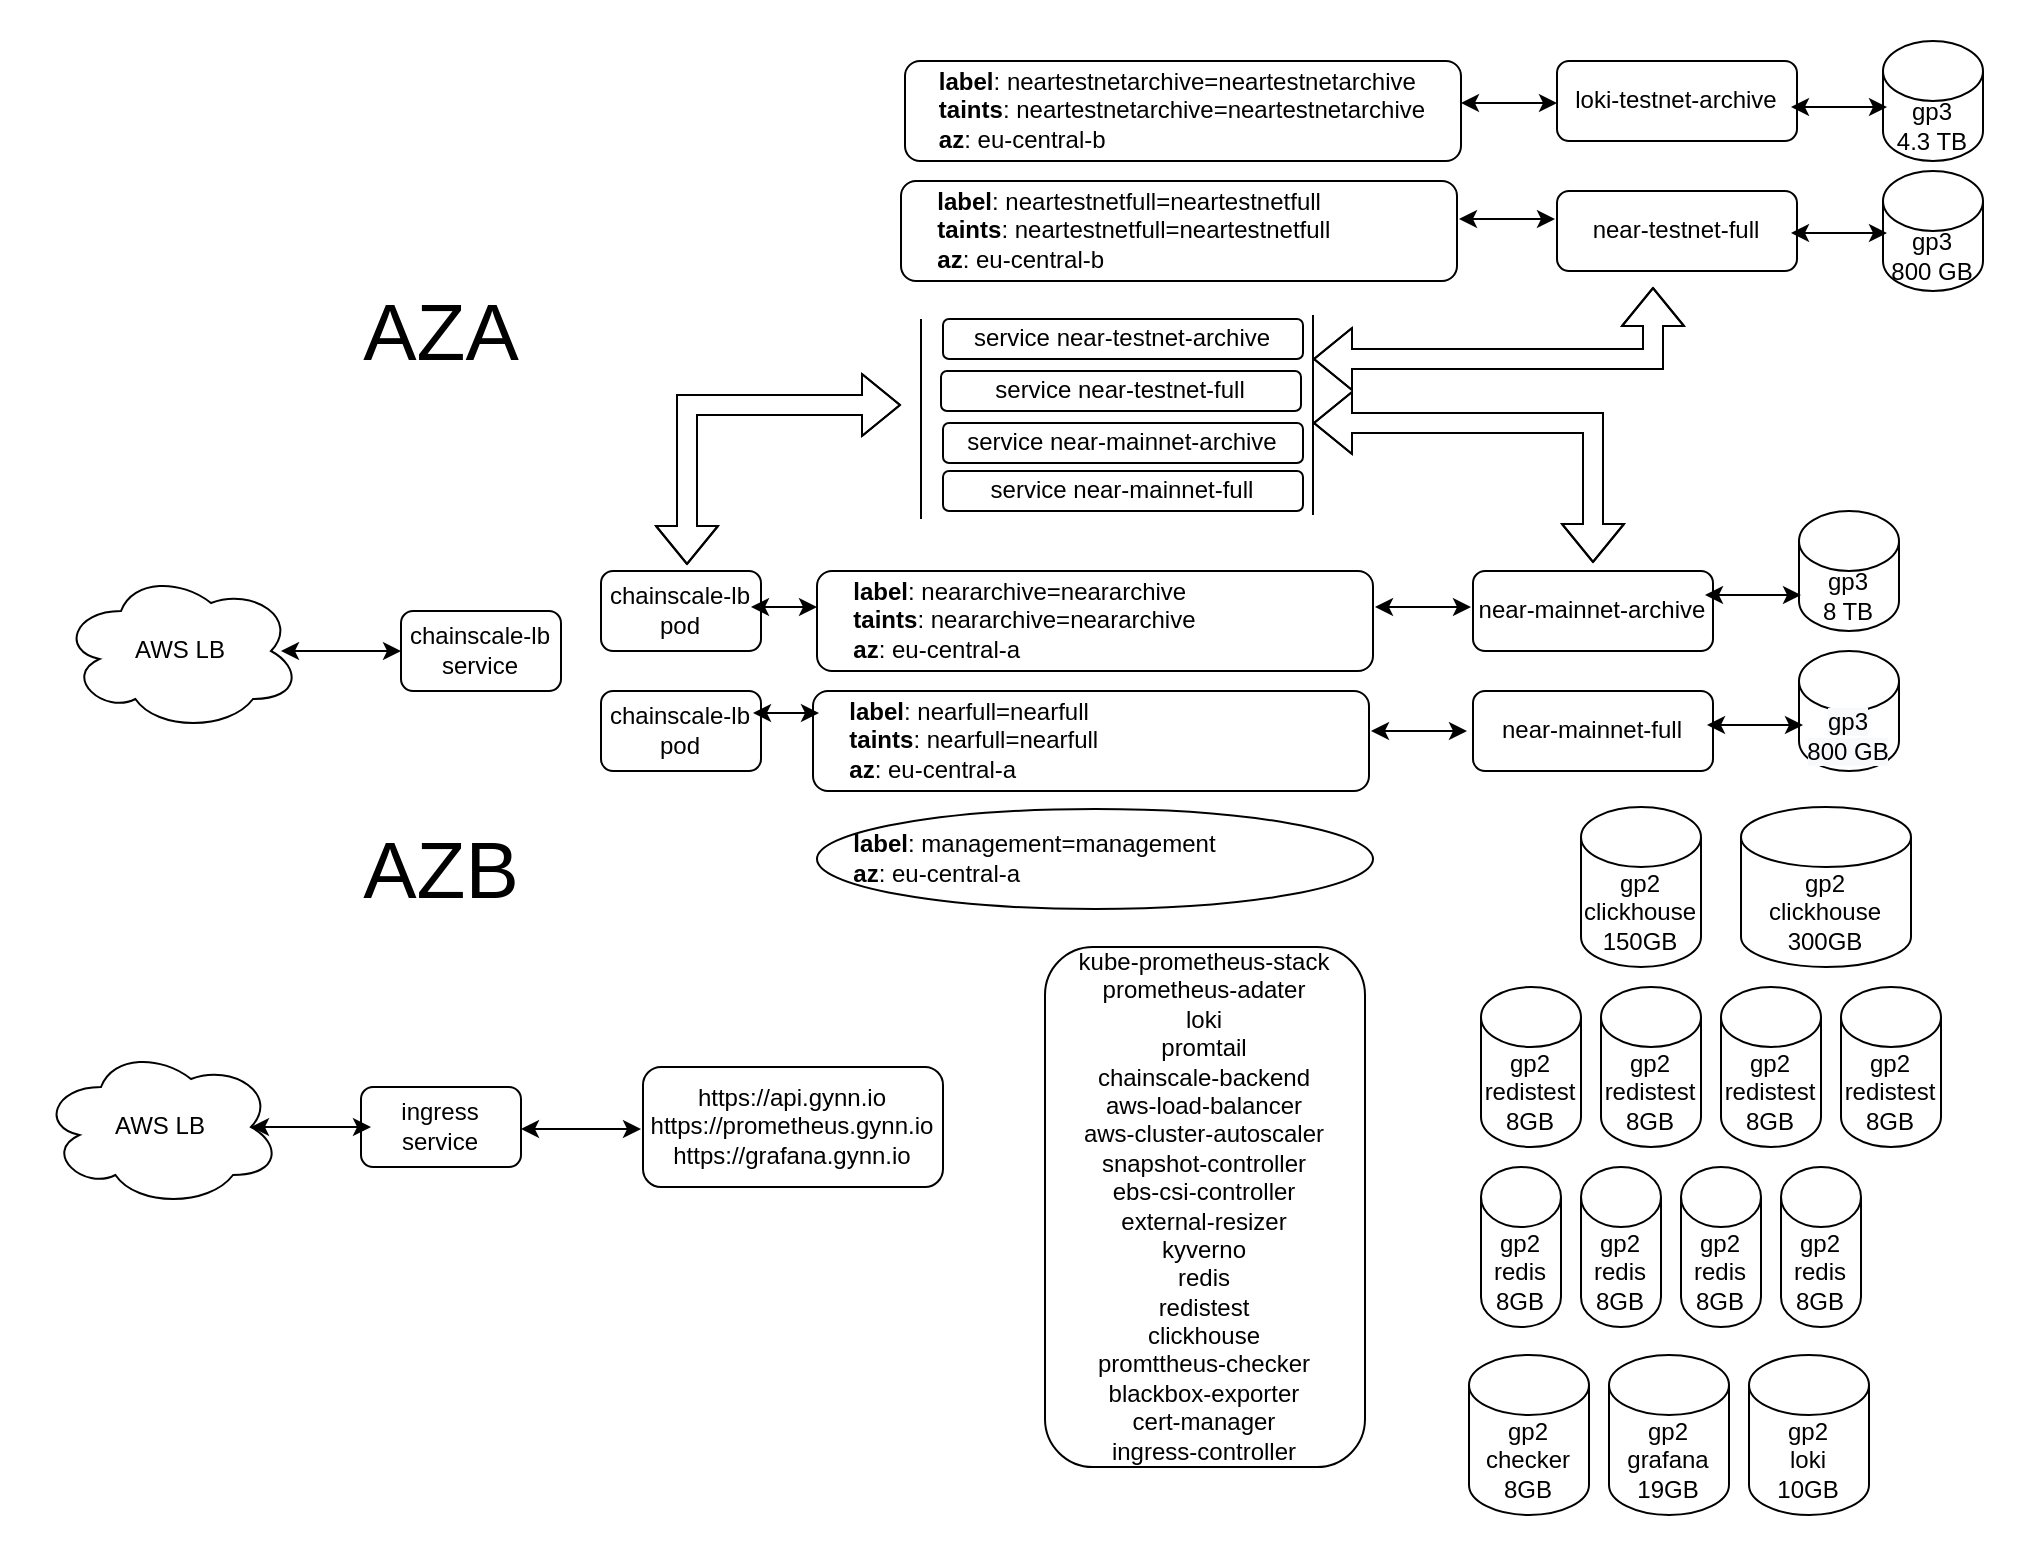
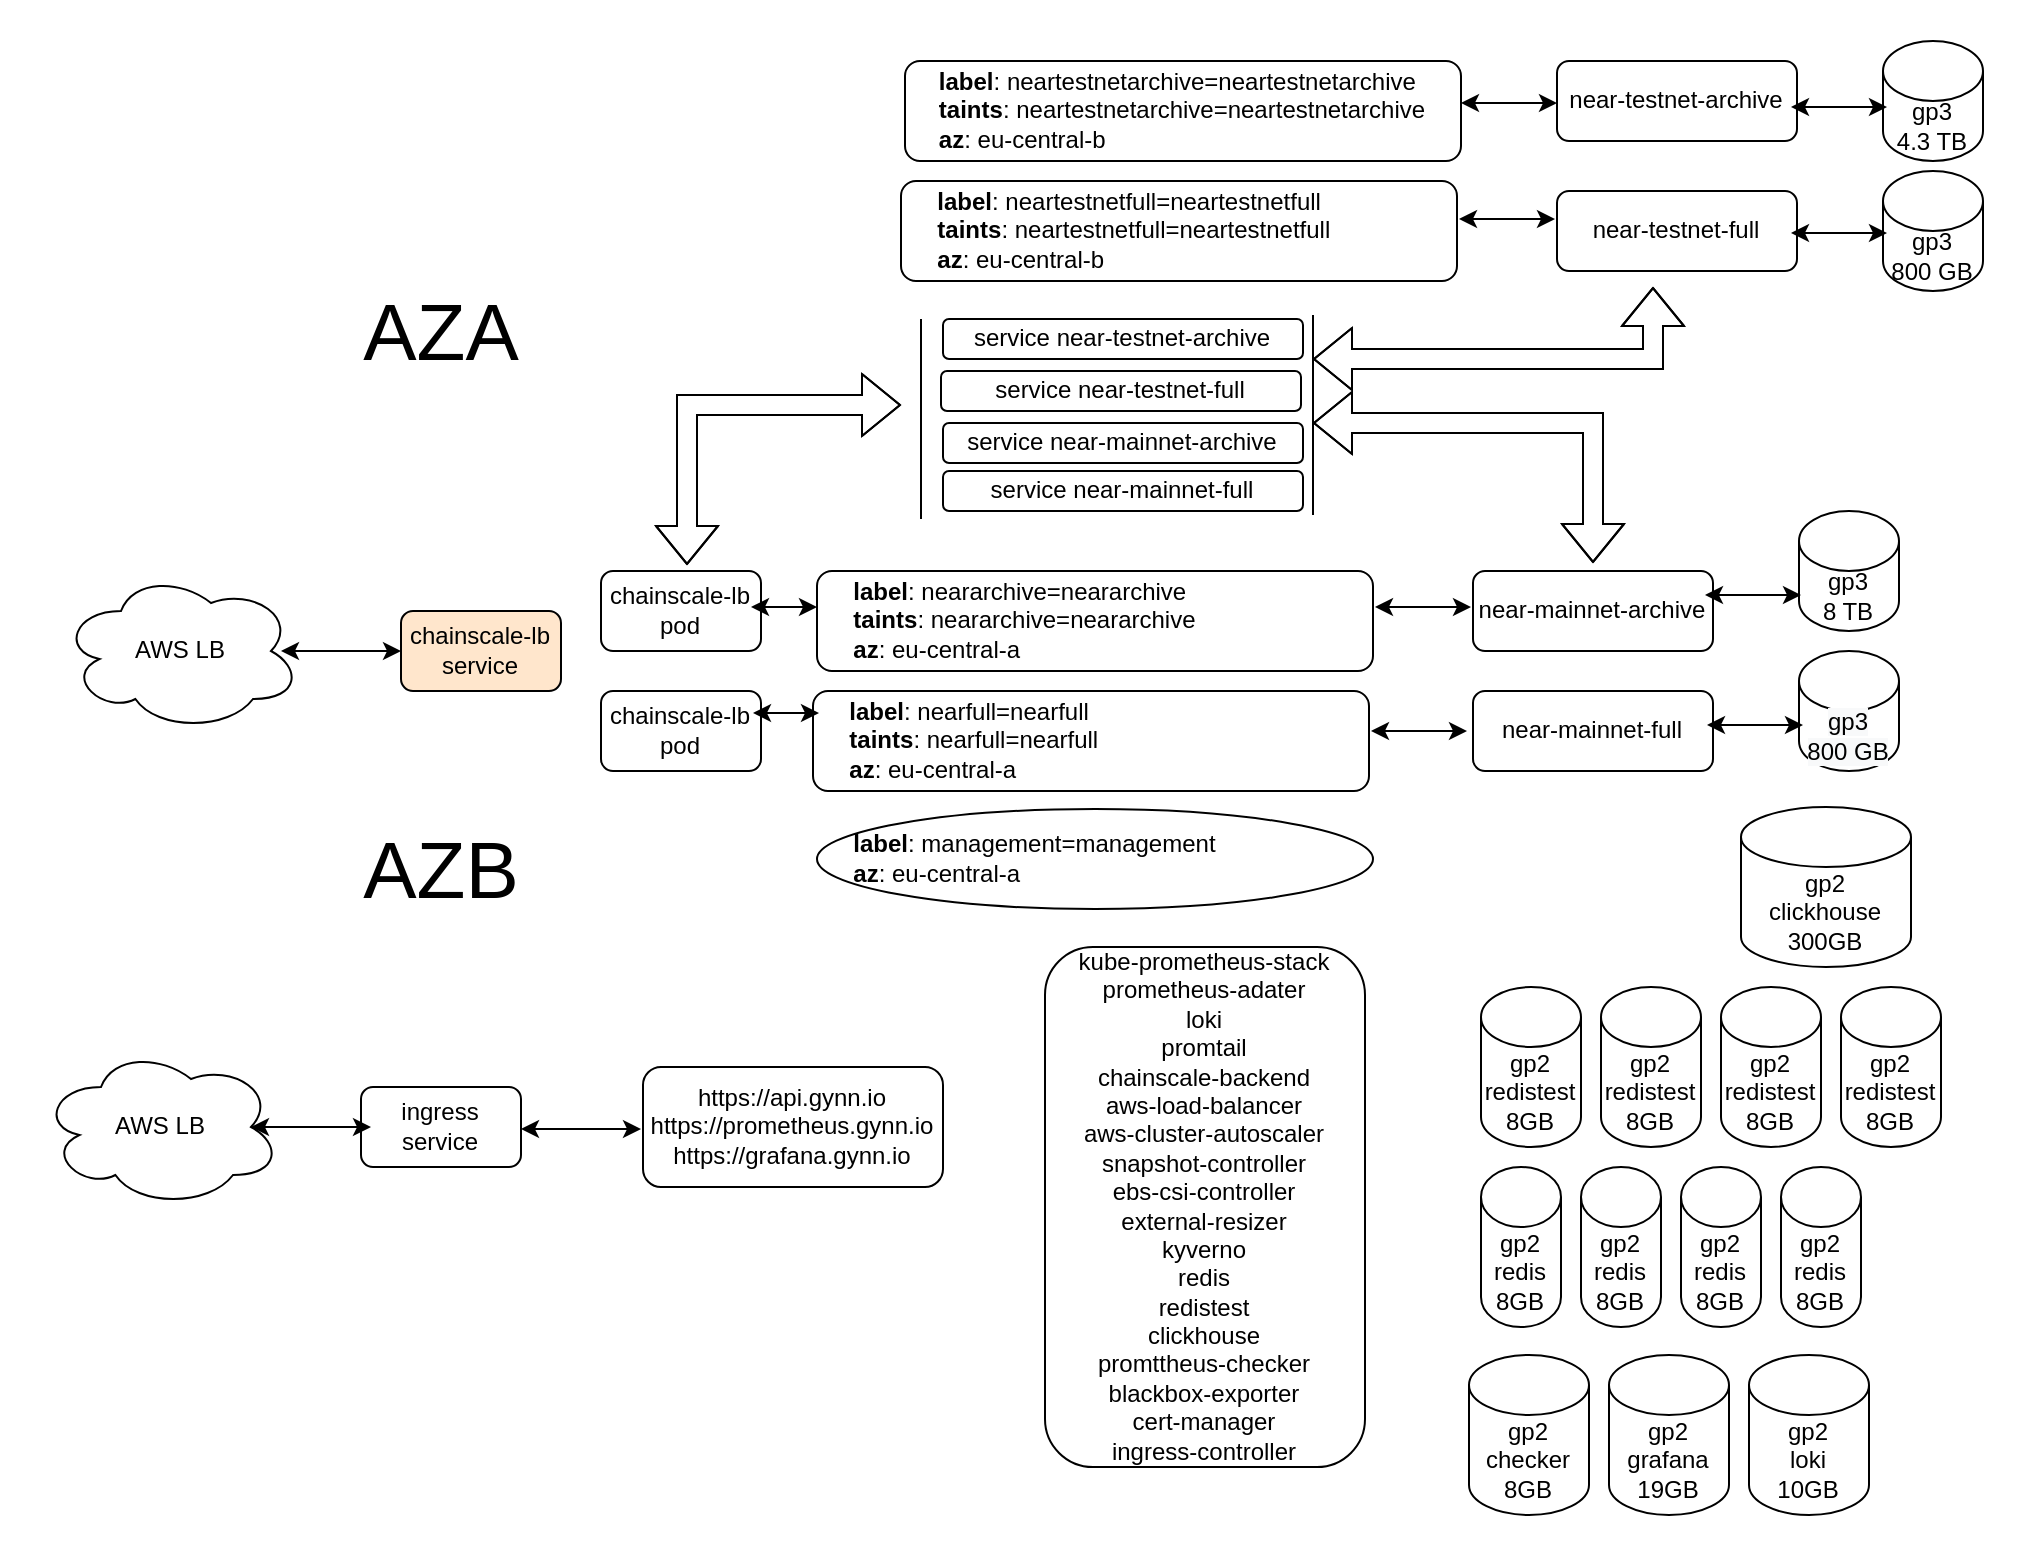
node "loki-testnet-archive": label "loki-testnet-archive" -> "near-testnet-archive"
node "chainscale-lb service": fillcolor #ffffff -> #ffe6cc
node "gp2 clickhouse 150GB": removed
